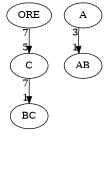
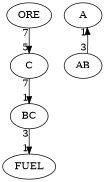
edge "A" -> "AB": reversed
node "FUEL": added
